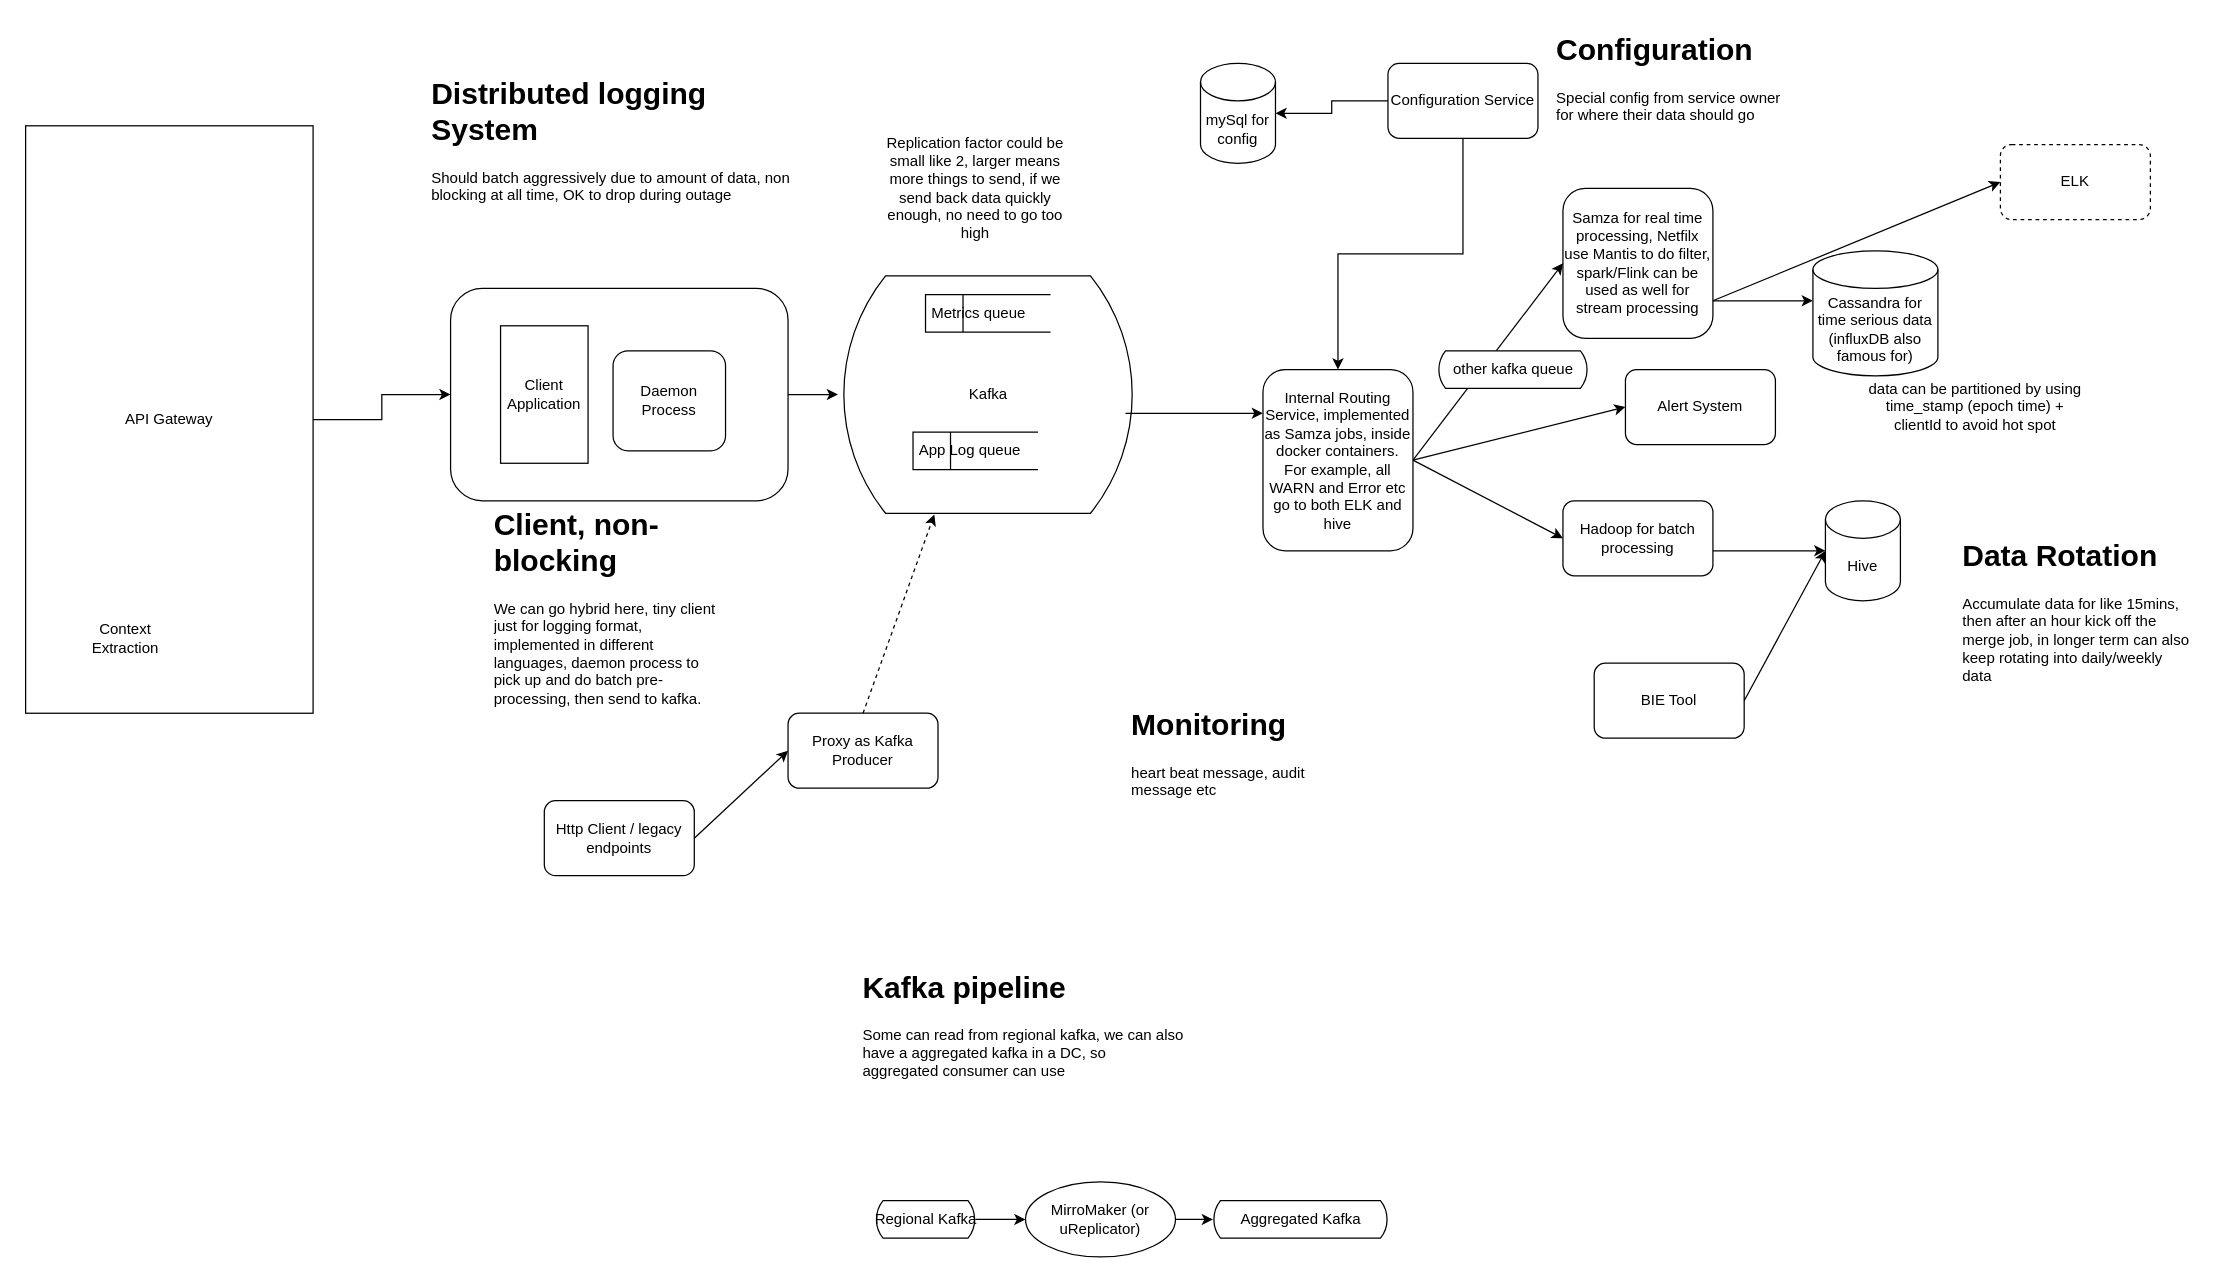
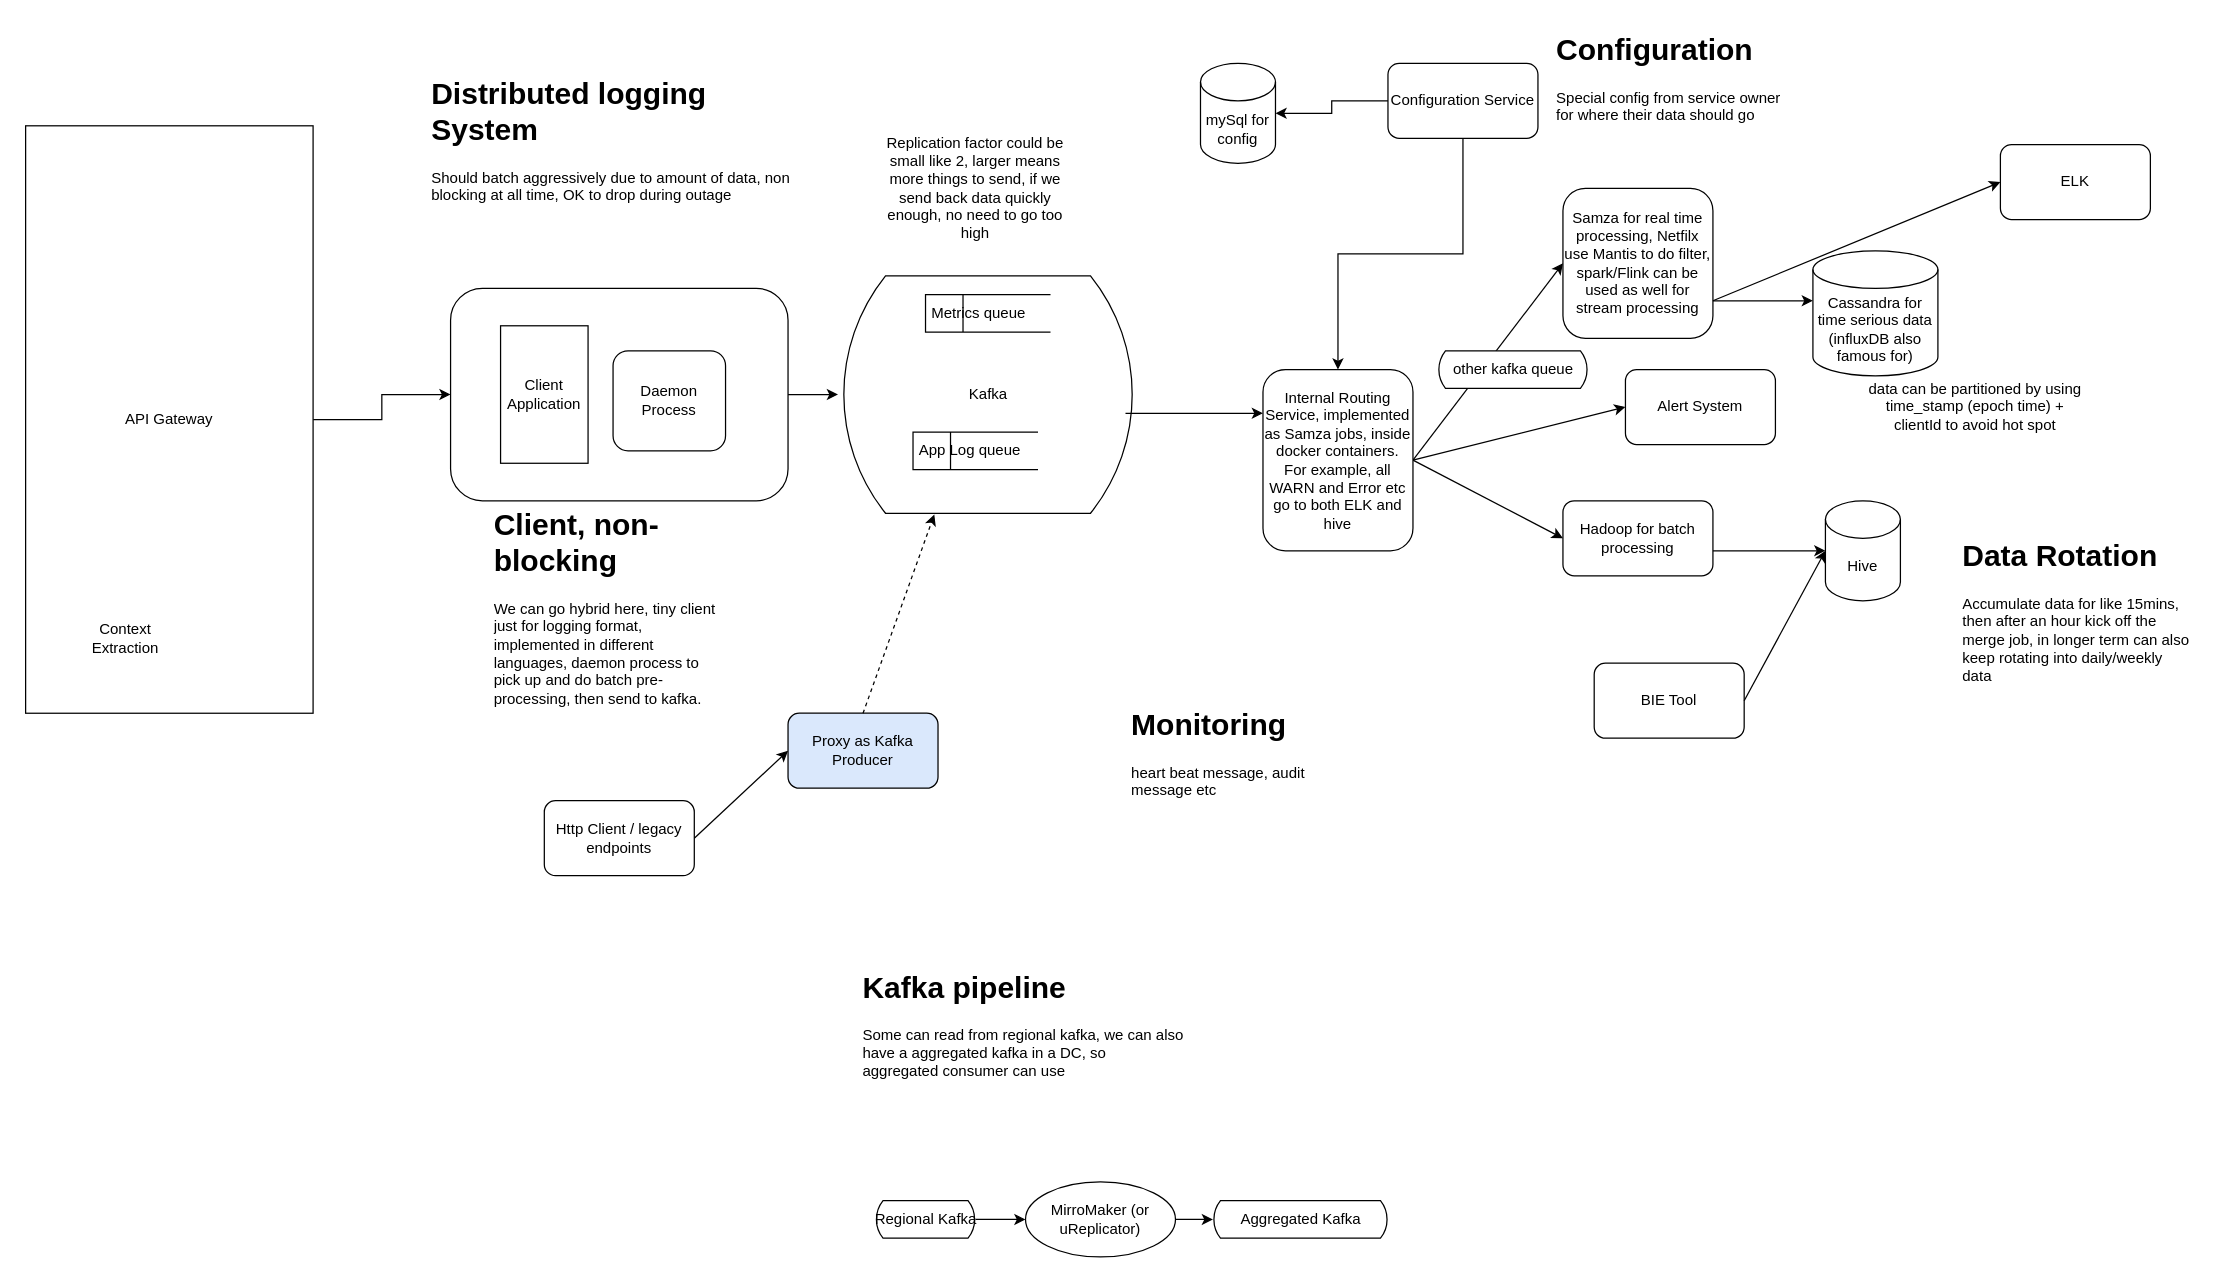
node "ELK": style dashed -> solid
node "Proxy as Kafka Producer": fillcolor #ffffff -> #dae8fc
